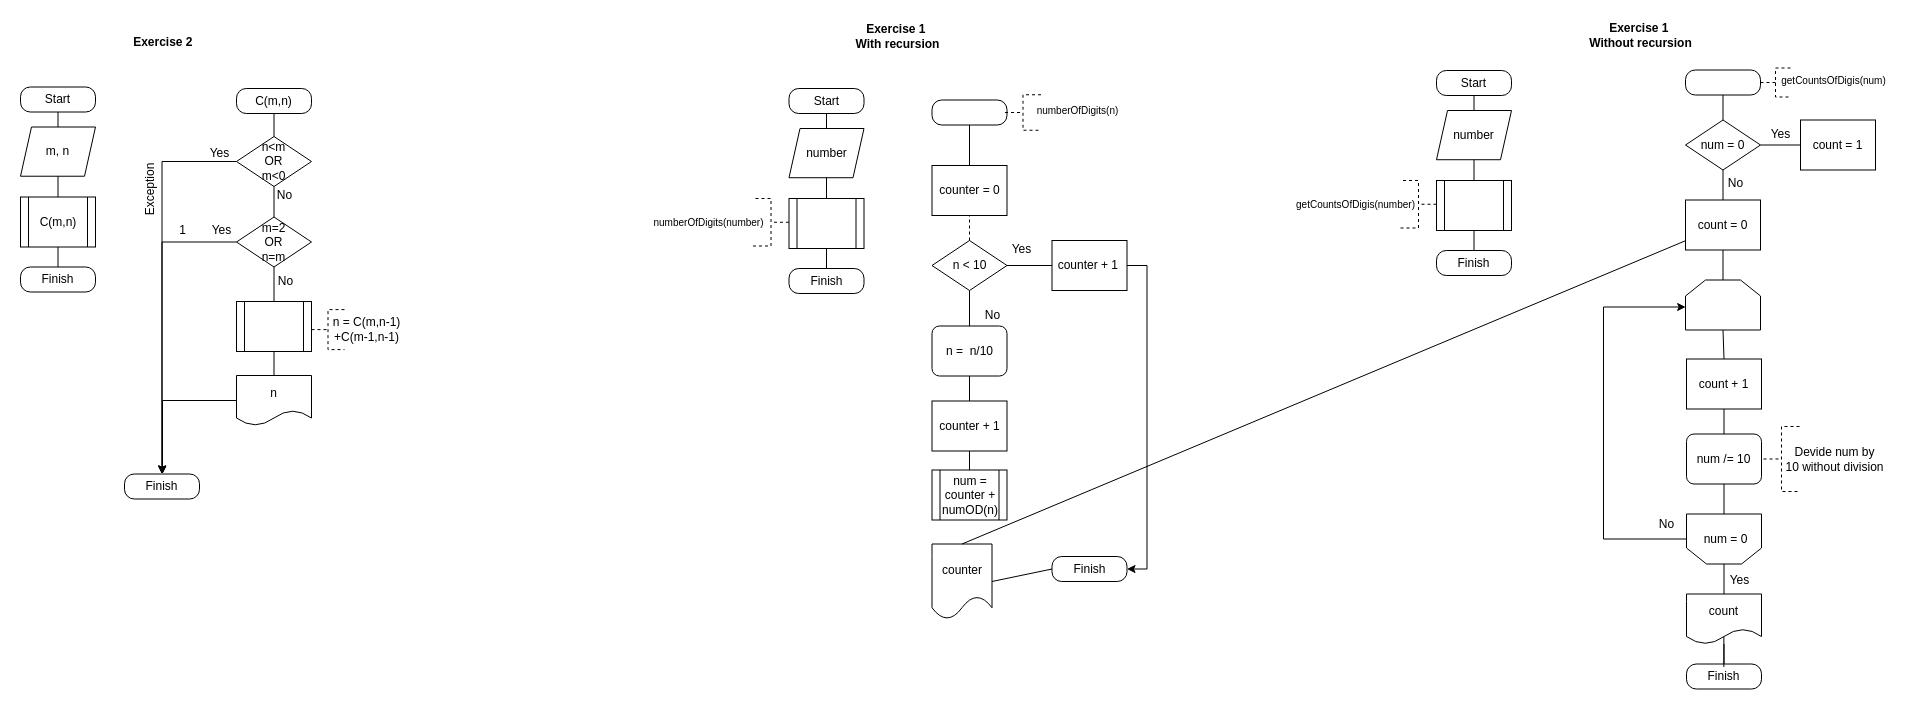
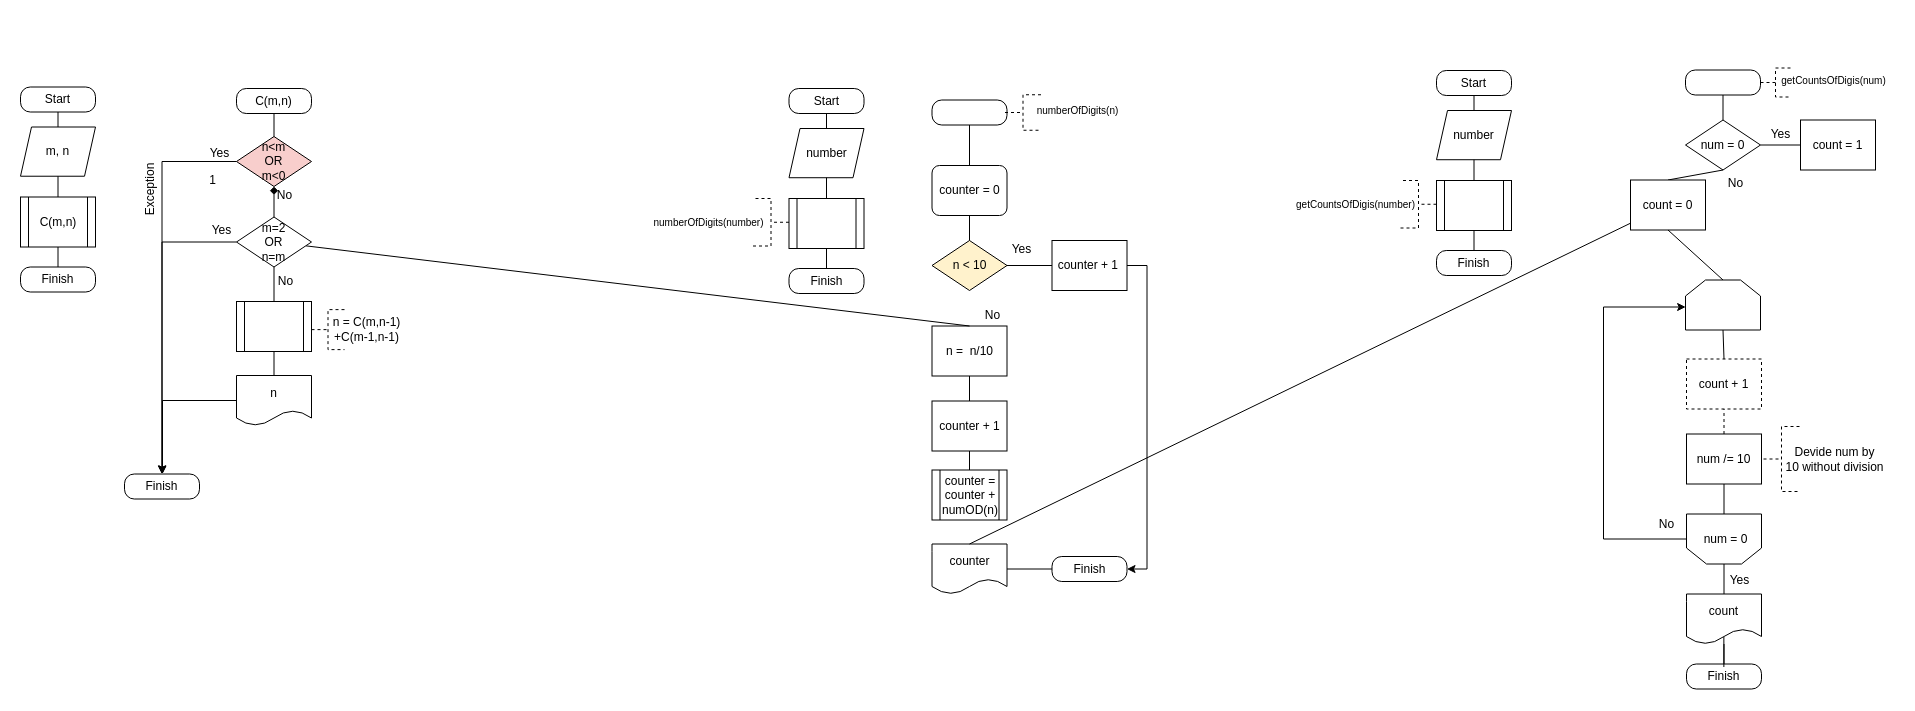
node "Exercise 1 Without recursion": removed
node "Exercise 1 With recursion": removed
node "Exercise 2": removed
node "n<m OR m<0": fillcolor #ffffff -> #f8cecc
edge "n<m OR m<0" -- "m=2 OR n=m": arrowhead none -> diamond
node "counter = 0": shape rectangle -> rounded rectangle
node "count = 0": moved (1723, 225) -> (1668, 205)
edge "counter = 0" -- "n < 10": style dashed -> solid
node "1": moved (183, 231) -> (213, 181)
node "n < 10": fillcolor #ffffff -> #fff2cc
edge "n < 10" -- "n = n/10": now "m=2 OR n=m" -- "n = n/10"
node "n = n/10": shape rounded rectangle -> rectangle
node "count + 1": style solid -> dashed
edge "count + 1" -- "num /= 10": style solid -> dashed
node "num /= 10": shape rounded rectangle -> rectangle
node "num = counter + numOD(n)": label "num = counter + numOD(n)" -> "counter = counter + numOD(n)"
node "counter": size 60x75 -> 75x50
